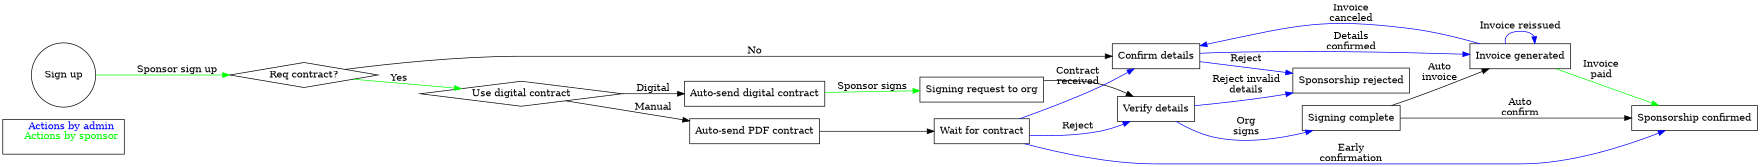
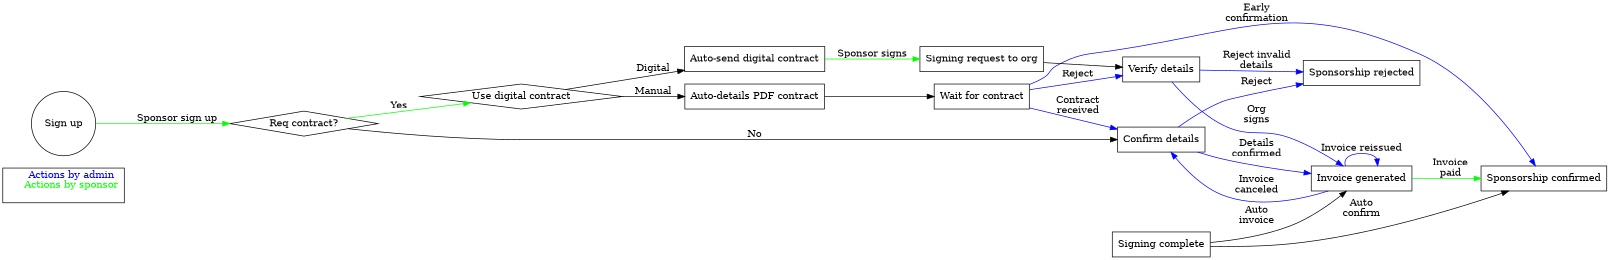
node "Auto-send PDF contract": label "Auto-send PDF contract" -> "Auto-details PDF contract"
edge "Verify details" -> "Signing complete": now "Verify details" -> "Invoice generated"
